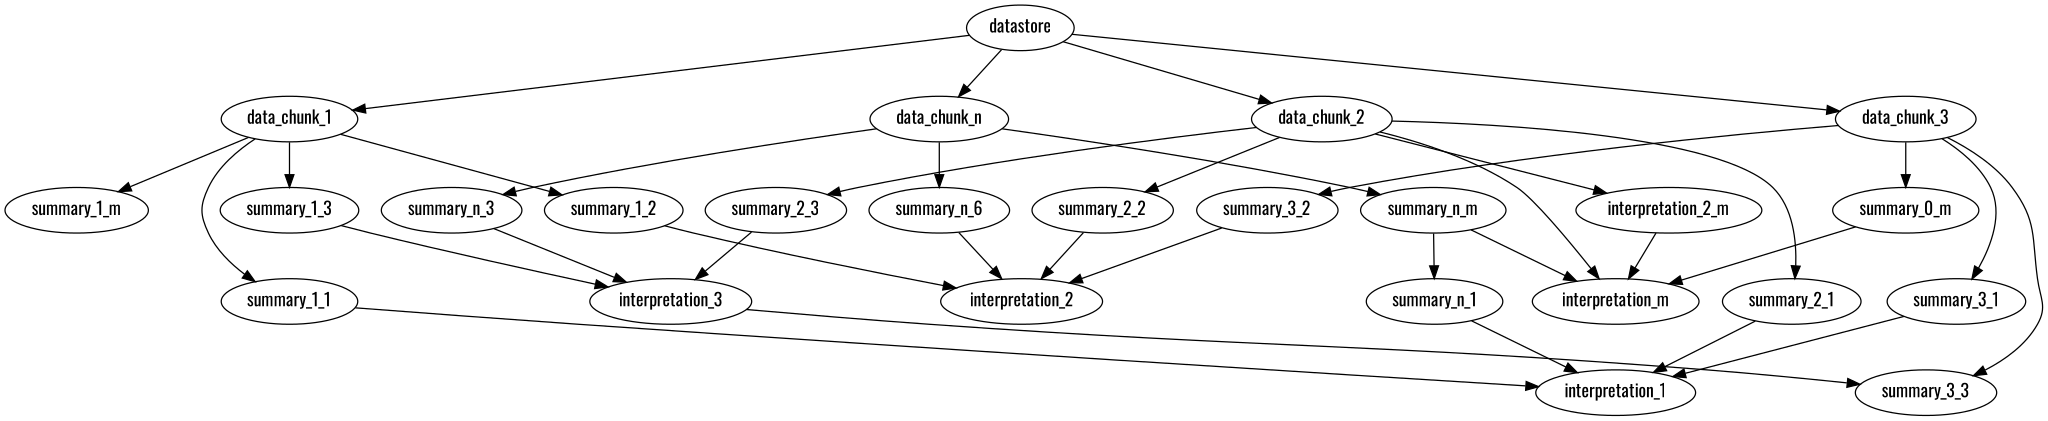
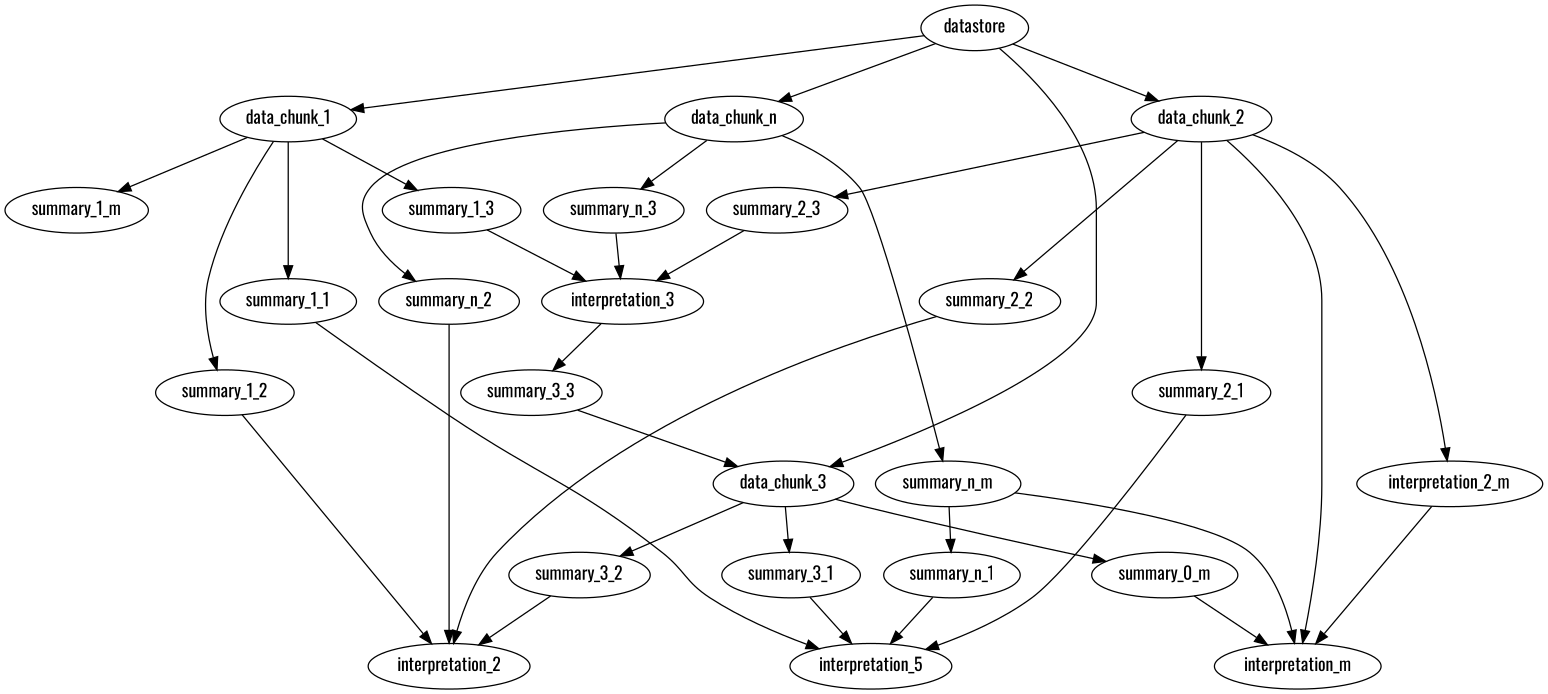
node "summary_n_6": label "summary_n_6" -> "summary_n_2"
edge "data_chunk_3" -> "summary_3_3": reversed
node "interpretation_1": label "interpretation_1" -> "interpretation_5"
